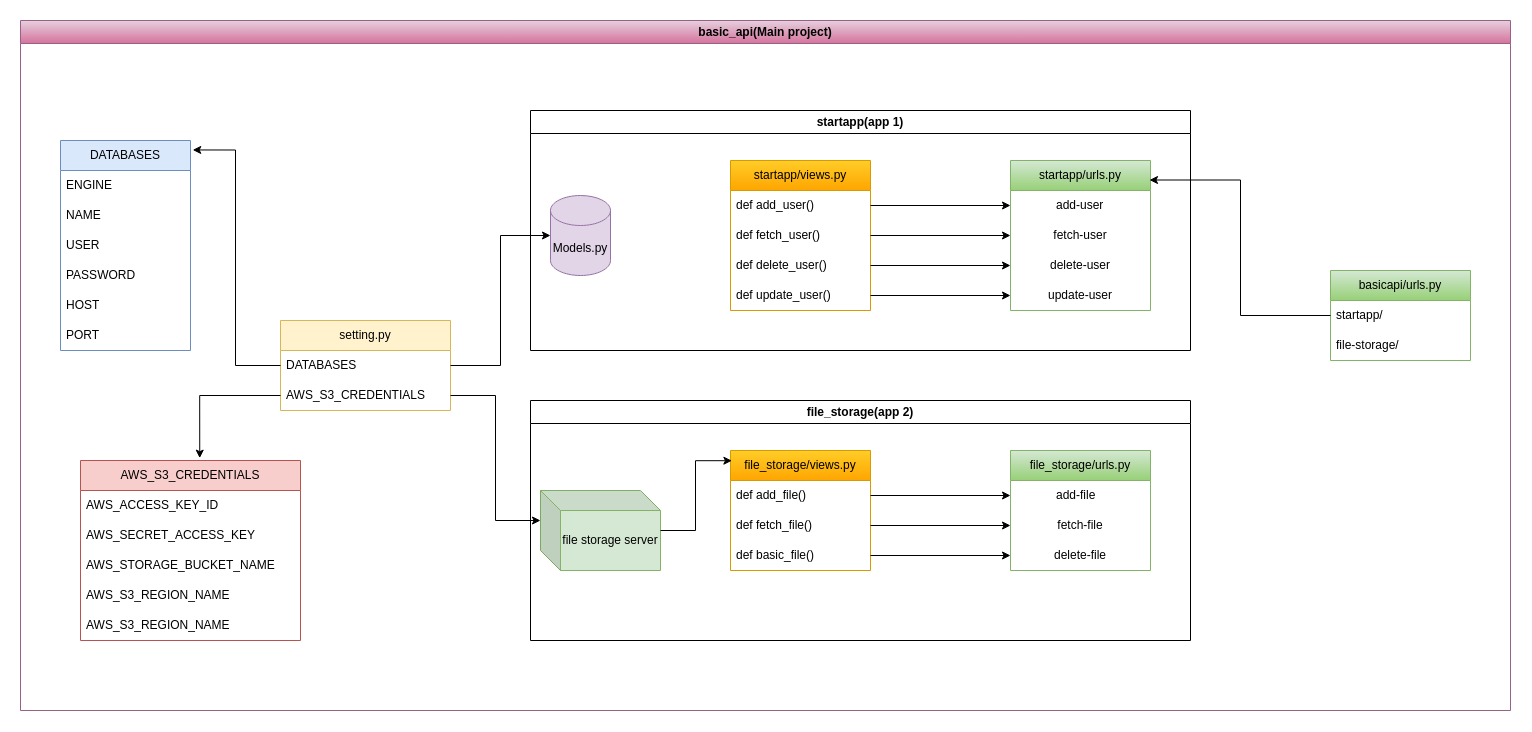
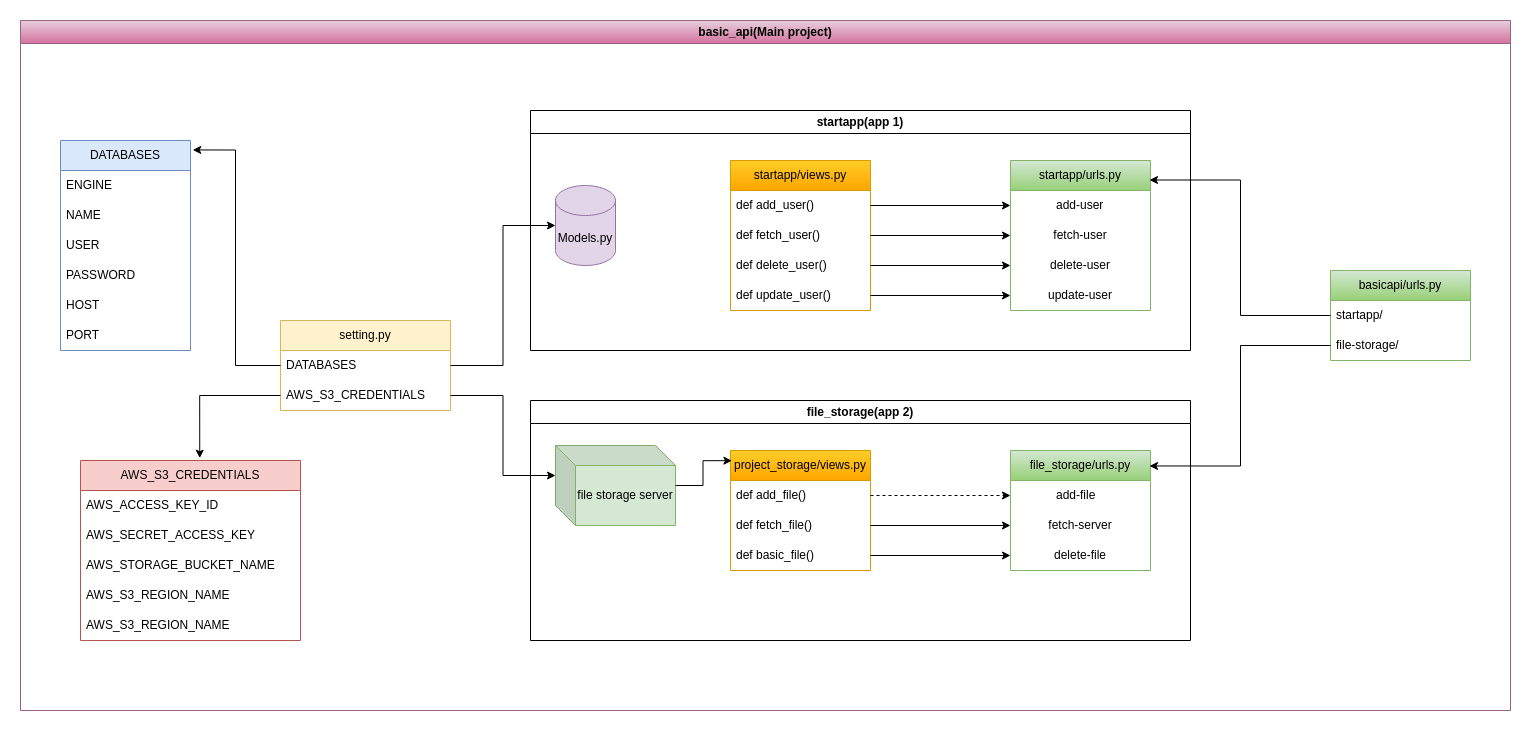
node "Models.py": moved (581, 236) -> (586, 226)
edge "file-storage/" -> "file_storage/urls.py": added
node "file_storage/views.py": label "file_storage/views.py" -> "project_storage/views.py"
edge "def add_file()" -> "add-file": style solid -> dashed
node "fetch-file": label "fetch-file" -> "fetch-server"
node "file storage server": moved (601, 531) -> (616, 486)
